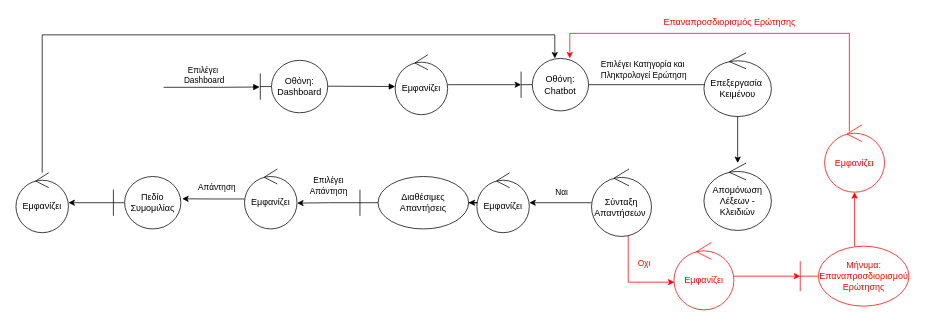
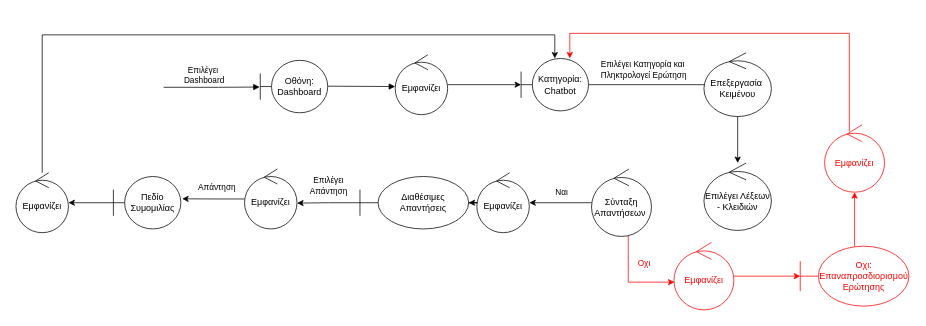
node "Επαναπροσδιορισμός Ερώτησης": removed
node "Οθόνη: Chatbot": label "Οθόνη: Chatbot" -> "Κατηγορία: Chatbot"
node "Απομόνωση Λέξεων - Κλειδιών": label "Απομόνωση Λέξεων - Κλειδιών" -> "Επιλέγει Λέξεων - Κλειδιών"
node "Μήνυμα: Επαναπροσδιορισμού Ερώτησης": label "Μήνυμα: Επαναπροσδιορισμού Ερώτησης" -> "Οχι: Επαναπροσδιορισμού Ερώτησης"
